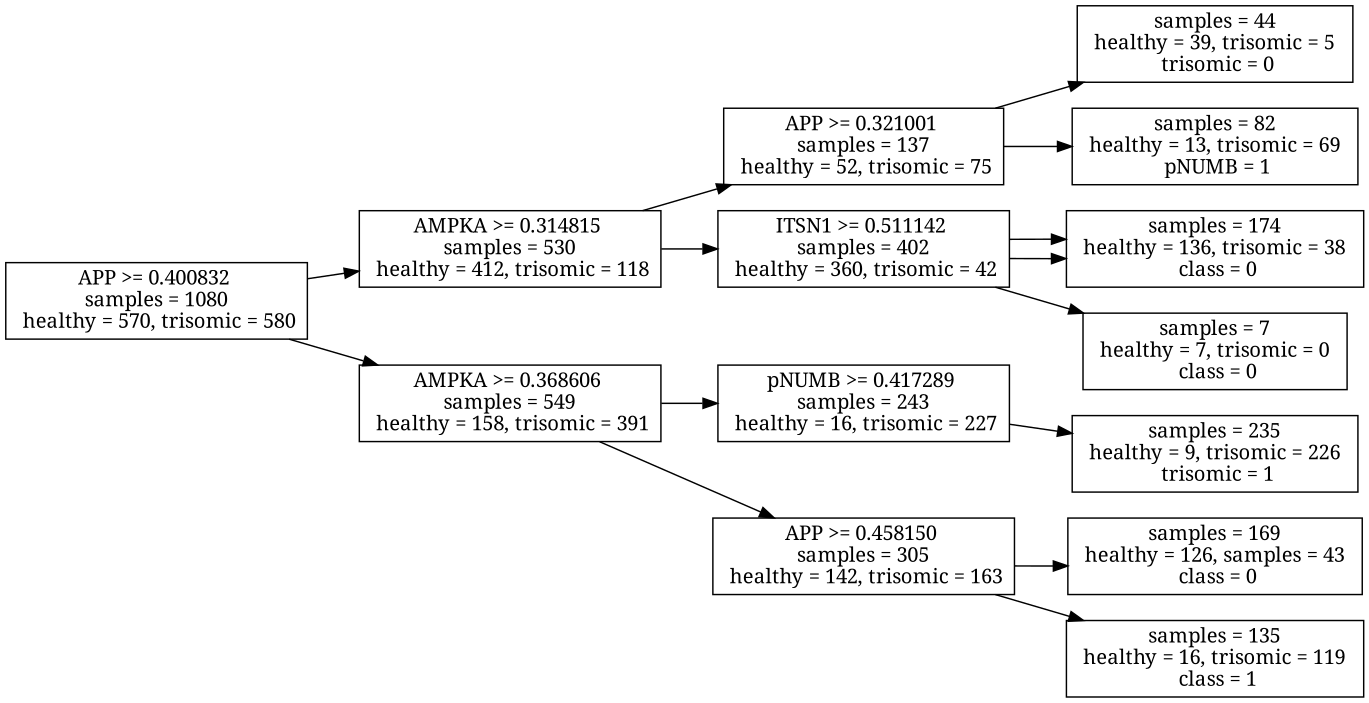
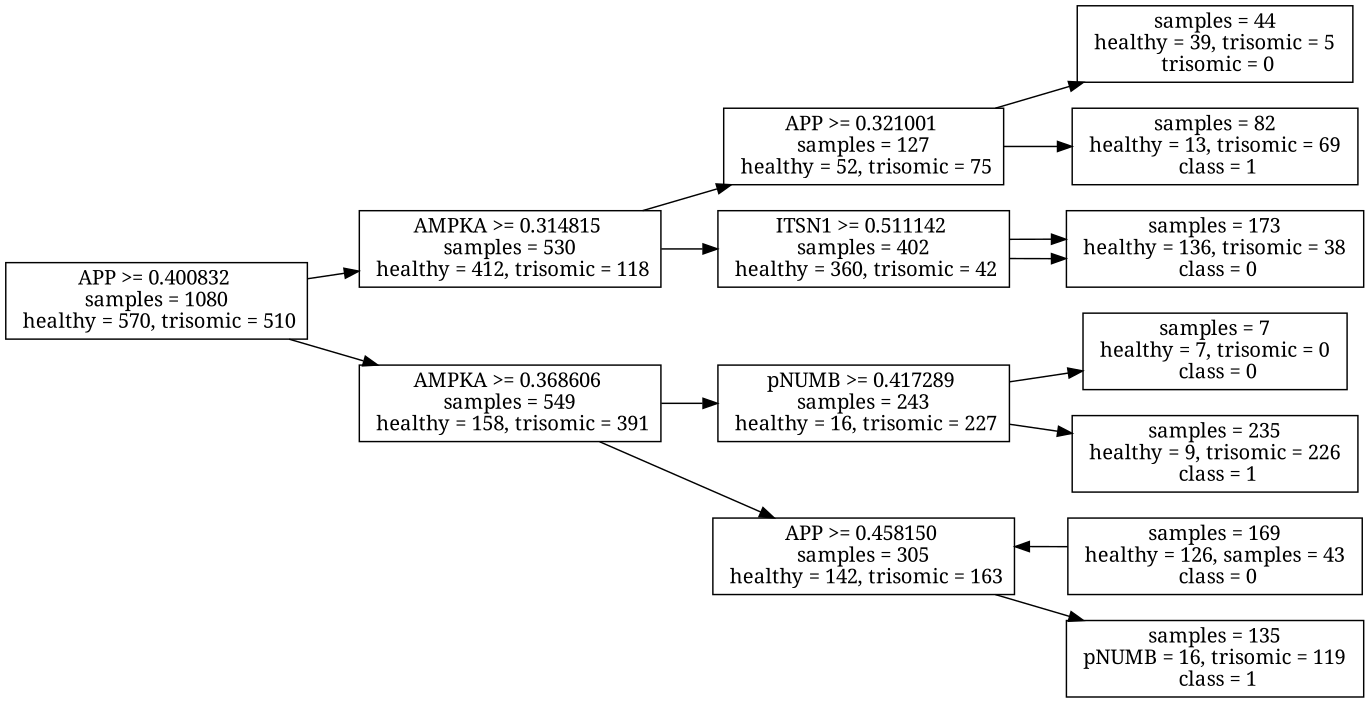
node "APP >= 0.321001 samples = 137 healthy = 52, trisomic = 75": label "APP >= 0.321001 samples = 137 healthy = 52, trisomic = 75" -> "APP >= 0.321001 samples = 127 healthy = 52, trisomic = 75"
node "samples = 82 healthy = 13, trisomic = 69 pNUMB = 1": label "samples = 82 healthy = 13, trisomic = 69 pNUMB = 1" -> "samples = 82 healthy = 13, trisomic = 69 class = 1"
node "samples = 174 healthy = 136, trisomic = 38 class = 0": label "samples = 174 healthy = 136, trisomic = 38 class = 0" -> "samples = 173 healthy = 136, trisomic = 38 class = 0"
edge "ITSN1 >= 0.511142 samples = 402 healthy = 360, trisomic = 42" -> "samples = 7 healthy = 7, trisomic = 0 class = 0": now "pNUMB >= 0.417289 samples = 243 healthy = 16, trisomic = 227" -> "samples = 7 healthy = 7, trisomic = 0 class = 0"
node "APP >= 0.400832 samples = 1080 healthy = 570, trisomic = 580": label "APP >= 0.400832 samples = 1080 healthy = 570, trisomic = 580" -> "APP >= 0.400832 samples = 1080 healthy = 570, trisomic = 510"
node "samples = 235 healthy = 9, trisomic = 226 trisomic = 1": label "samples = 235 healthy = 9, trisomic = 226 trisomic = 1" -> "samples = 235 healthy = 9, trisomic = 226 class = 1"
edge "APP >= 0.458150 samples = 305 healthy = 142, trisomic = 163" -> "samples = 169 healthy = 126, samples = 43 class = 0": reversed
node "samples = 135 healthy = 16, trisomic = 119 class = 1": label "samples = 135 healthy = 16, trisomic = 119 class = 1" -> "samples = 135 pNUMB = 16, trisomic = 119 class = 1"
